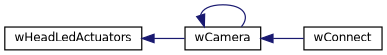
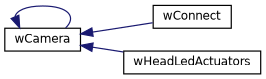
edge "wCamera" -> "wHeadLedActuators": reversed
